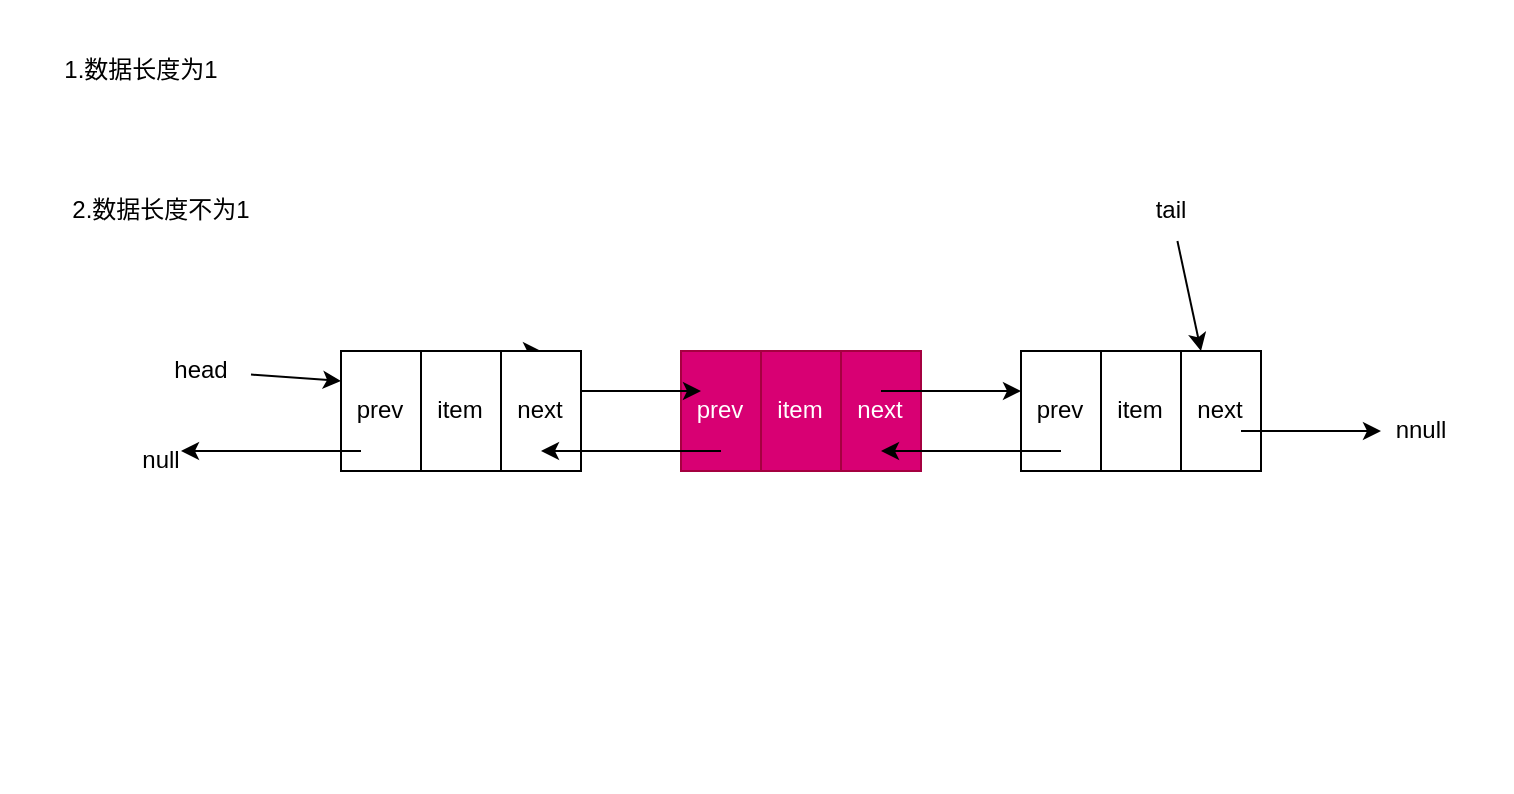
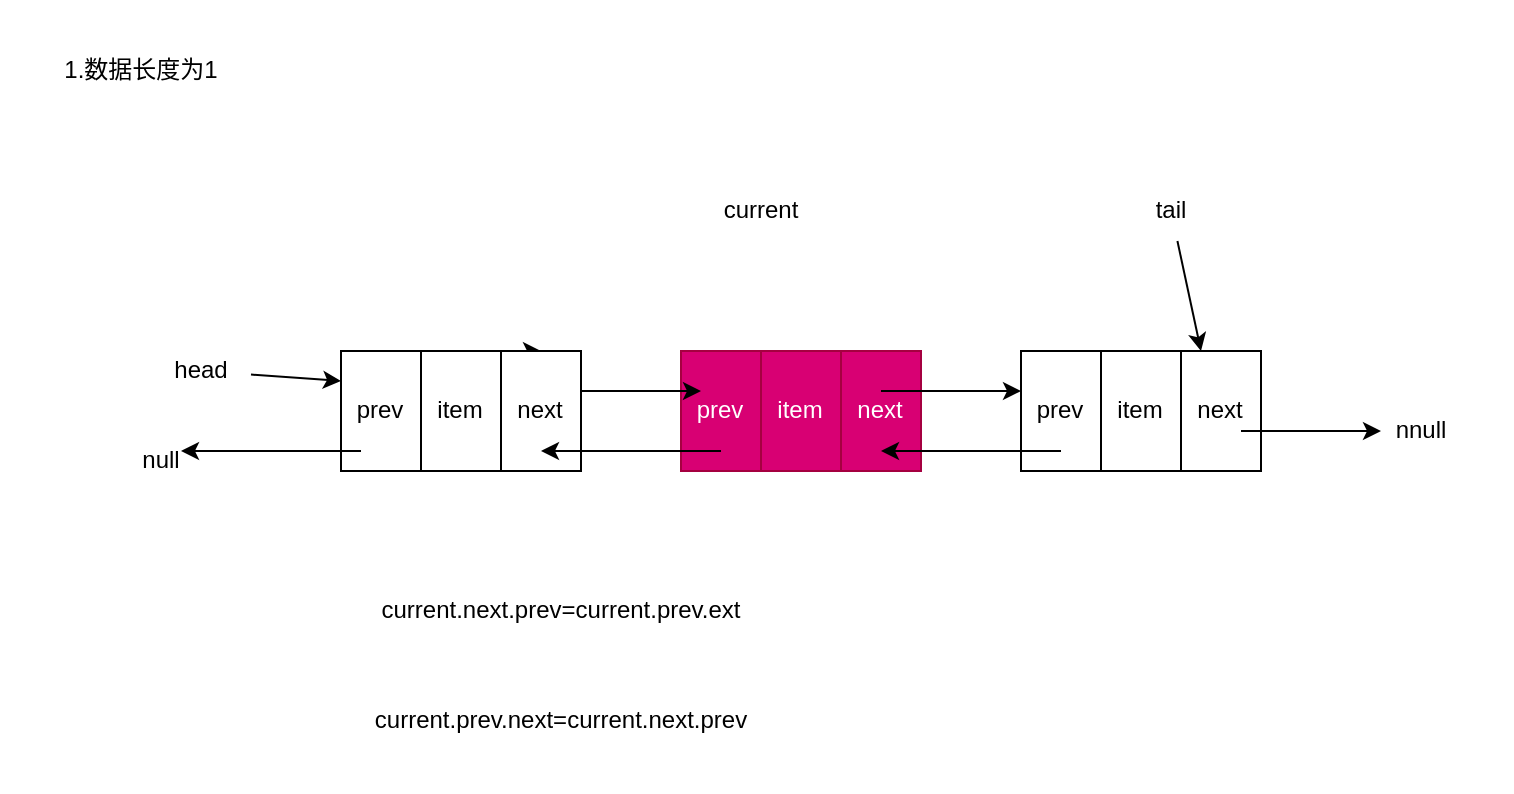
node "2.数据长度不为1": removed
node "current": added
node "current.next.prev=current.prev.ext": added
node "current.prev.next=current.next.prev": added
